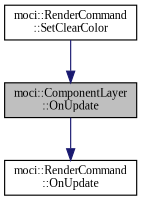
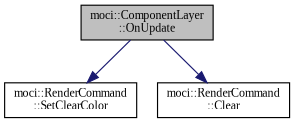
edge "moci::RenderCommand ::SetClearColor" -> "moci::ComponentLayer ::OnUpdate": reversed
node "moci::RenderCommand ::OnUpdate": label "moci::RenderCommand ::OnUpdate" -> "moci::RenderCommand ::Clear"
